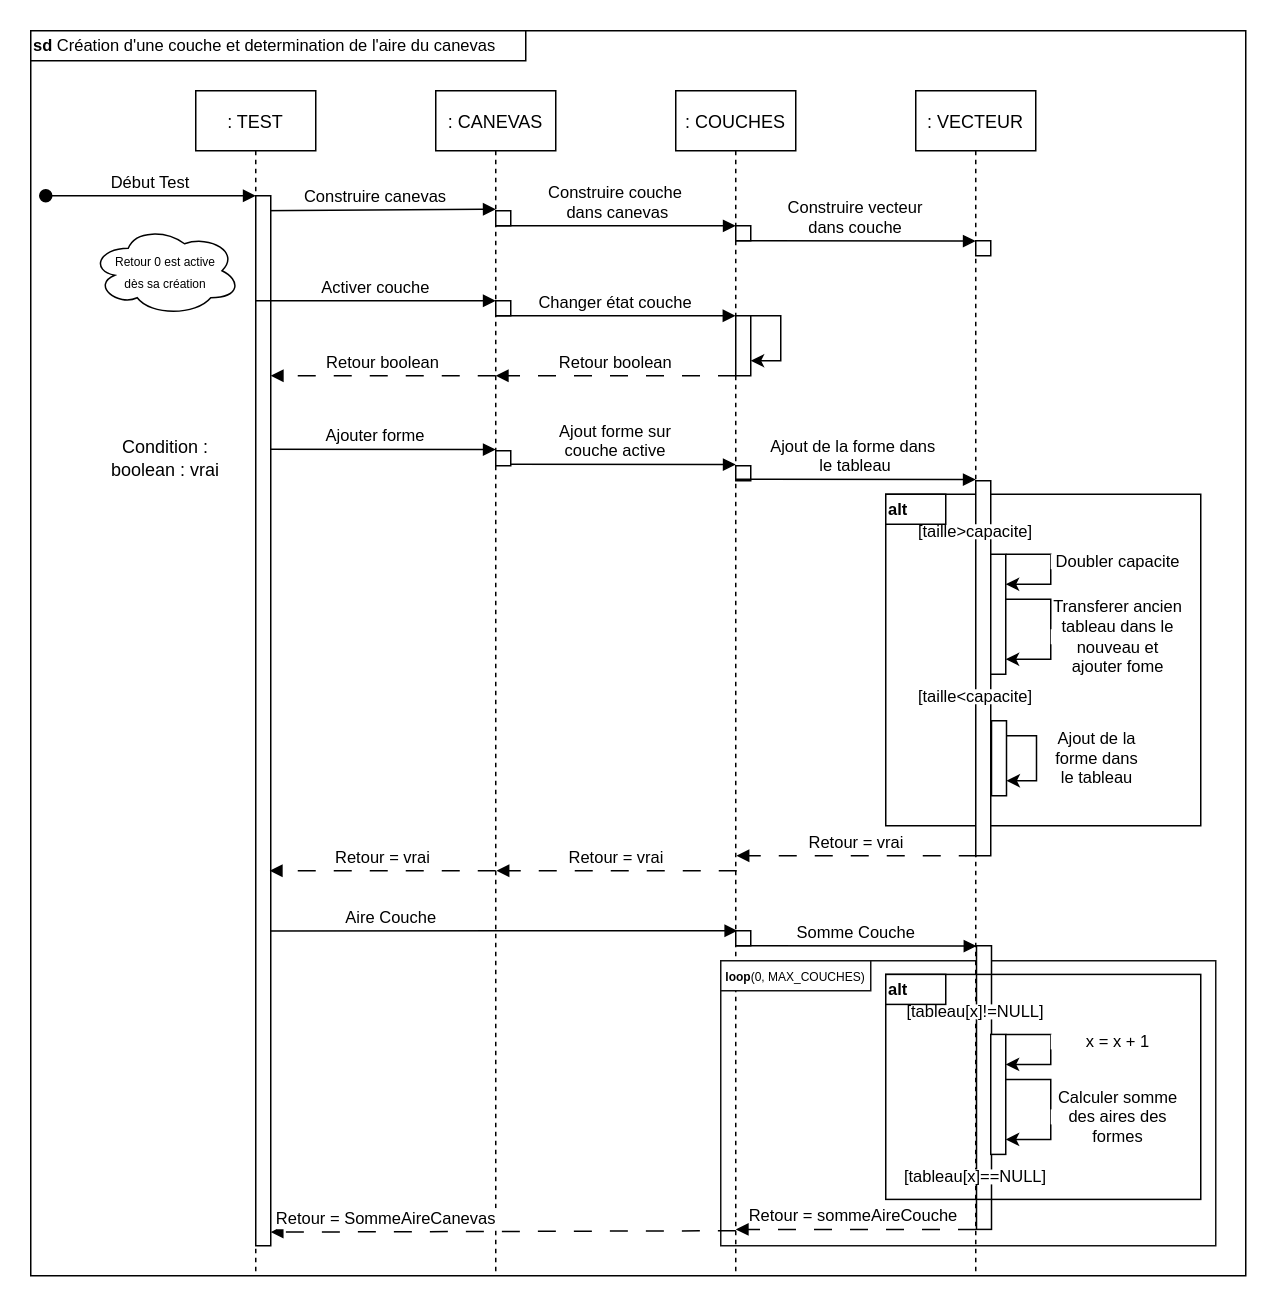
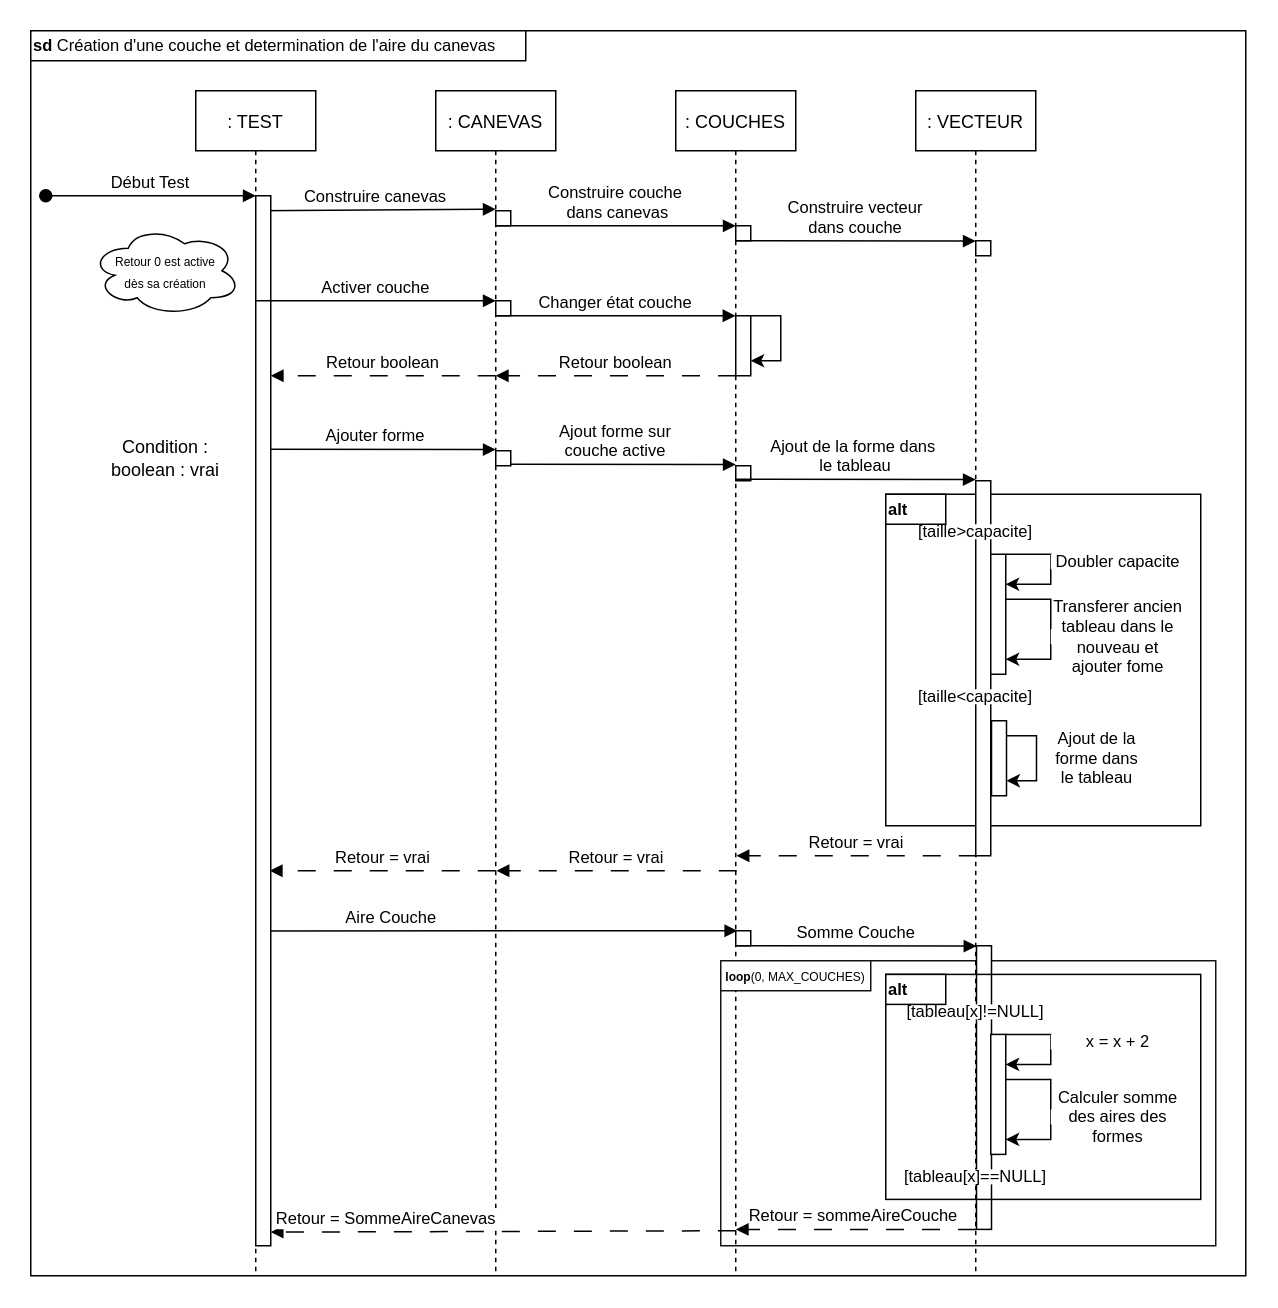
node "x = x + 1": label "x = x + 1" -> "x = x + 2"
